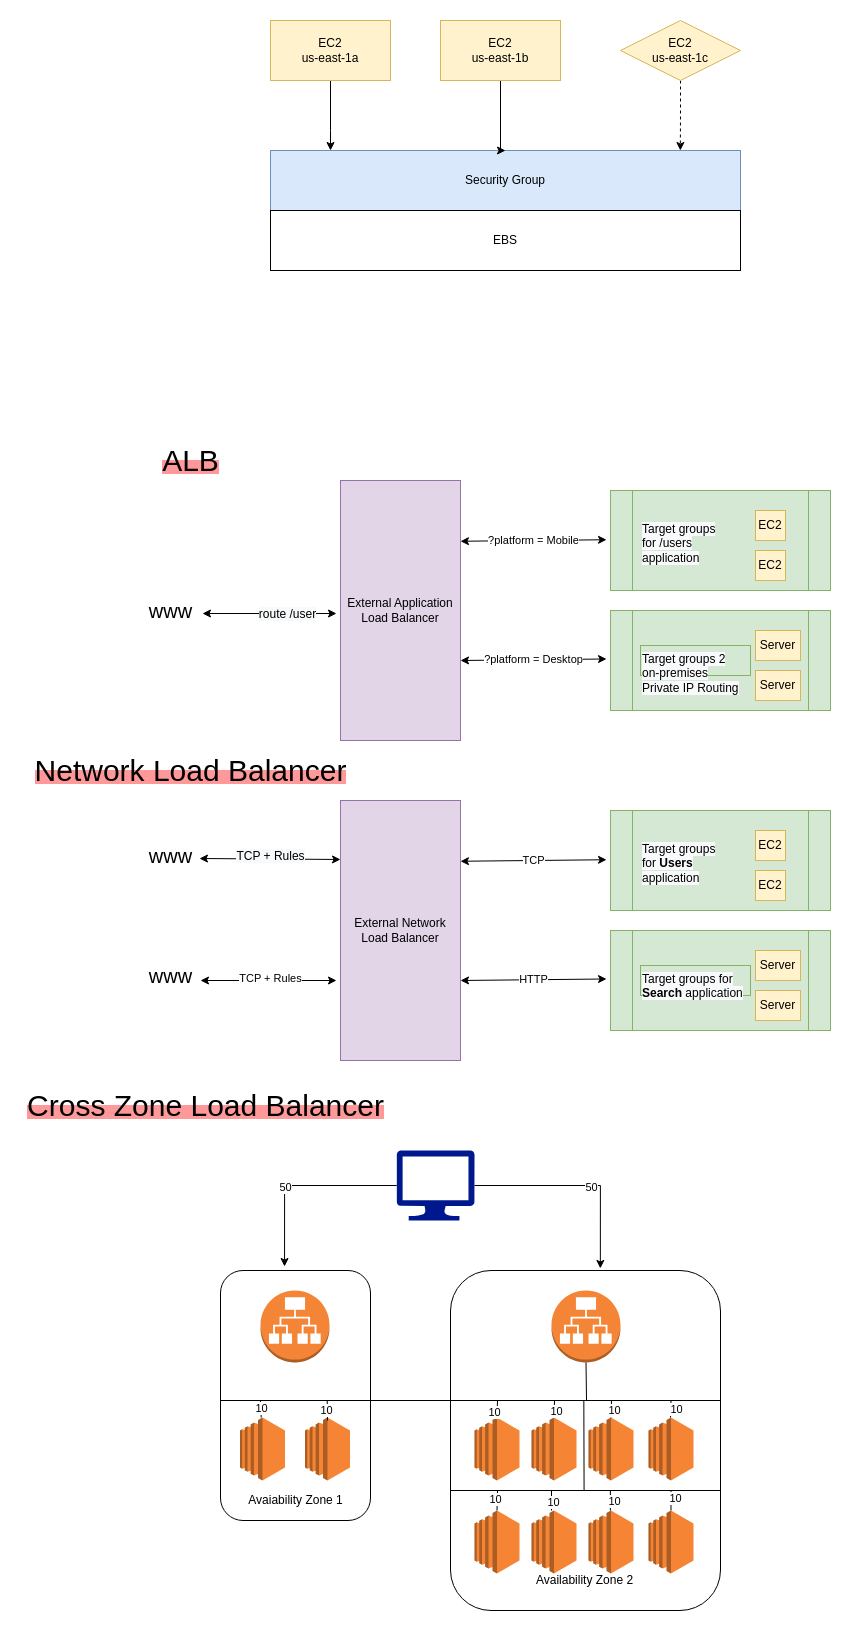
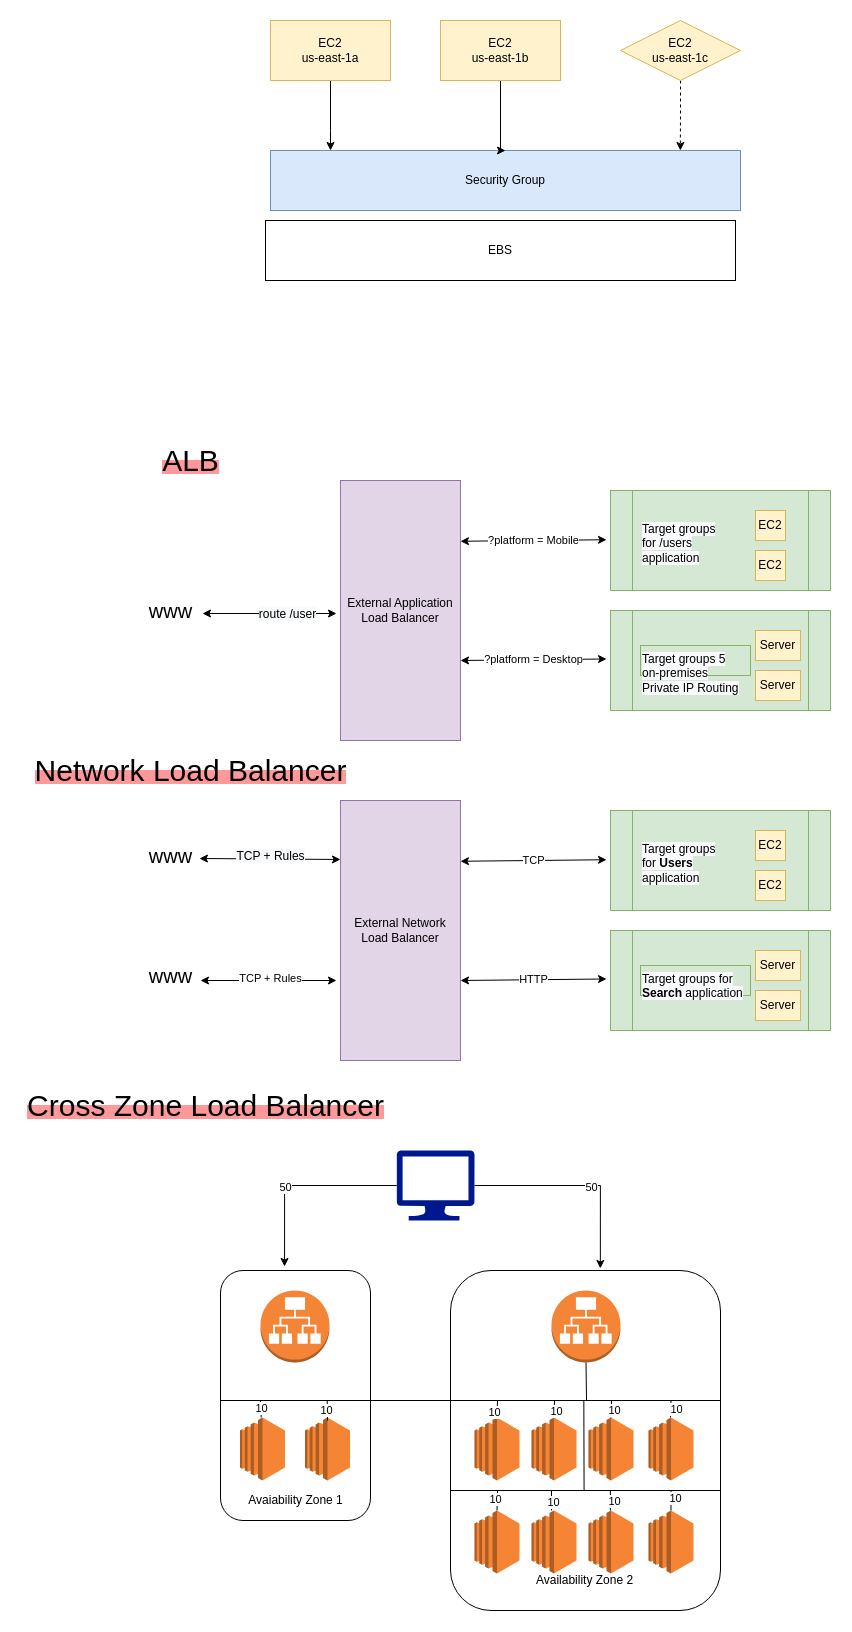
node "EBS": moved (506, 241) -> (501, 251)
node "Target groups 2 on-premises Private IP Routing": label "Target groups 2 on-premises Private IP Routing" -> "Target groups 5 on-premises Private IP Routing"
